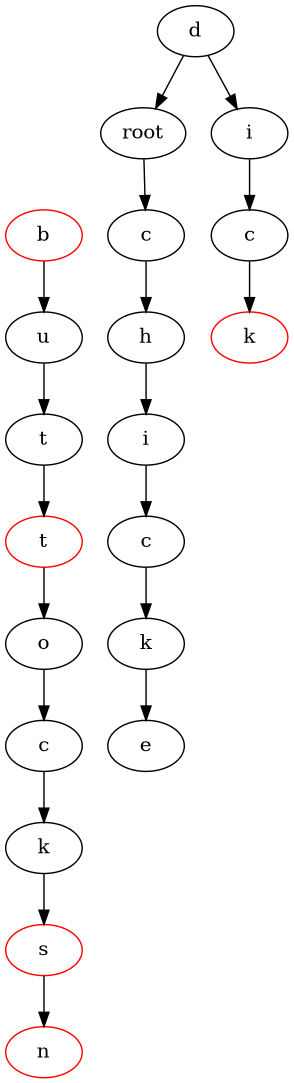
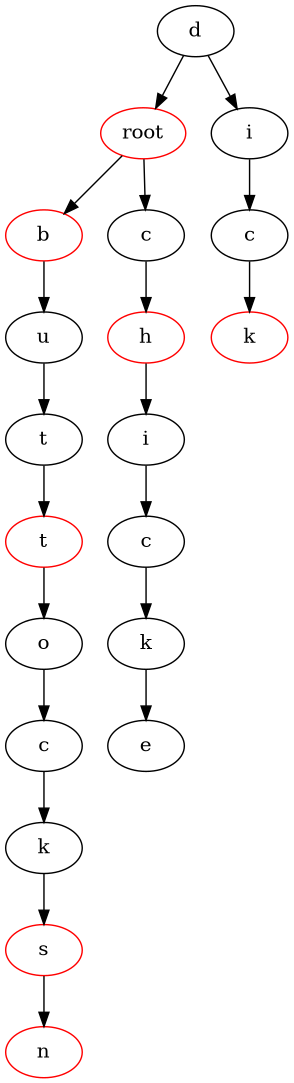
node "root": color black -> red
edge "root" -> "b": added
node "h": color black -> red
